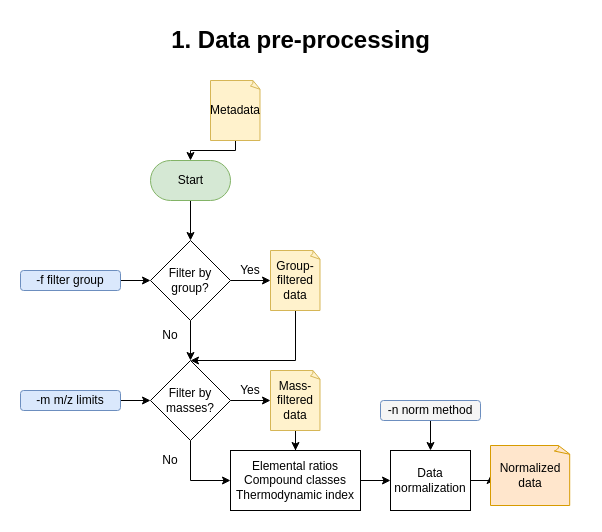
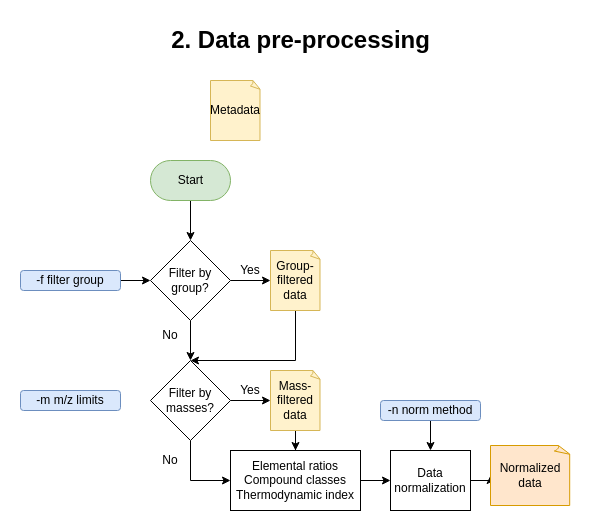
node "1. Data pre-processing": label "1. Data pre-processing" -> "2. Data pre-processing"
edge "Metadata" -> "Start": removed
edge "-m m/z limits" -> "Filter by masses?": removed
node "-n norm method": fillcolor #f5f5f5 -> #dae8fc
